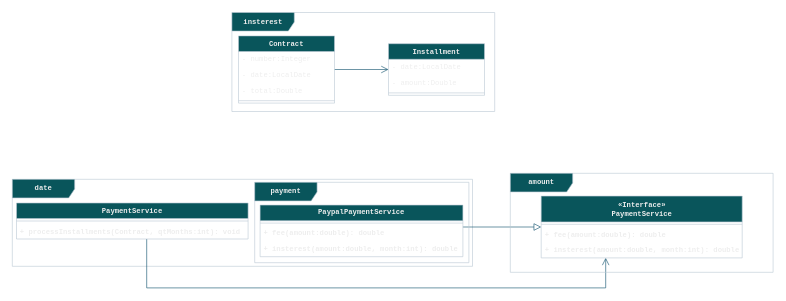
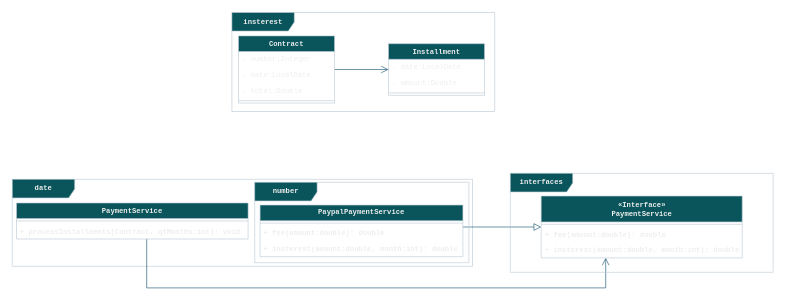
node "amount": label "amount" -> "interfaces"
node "payment": label "payment" -> "number"
